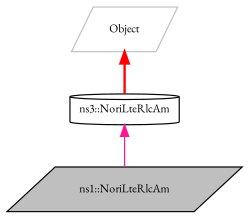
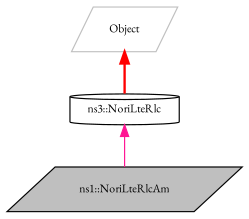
node "ns3::NoriLteRlcAm": label "ns3::NoriLteRlcAm" -> "ns3::NoriLteRlc"
